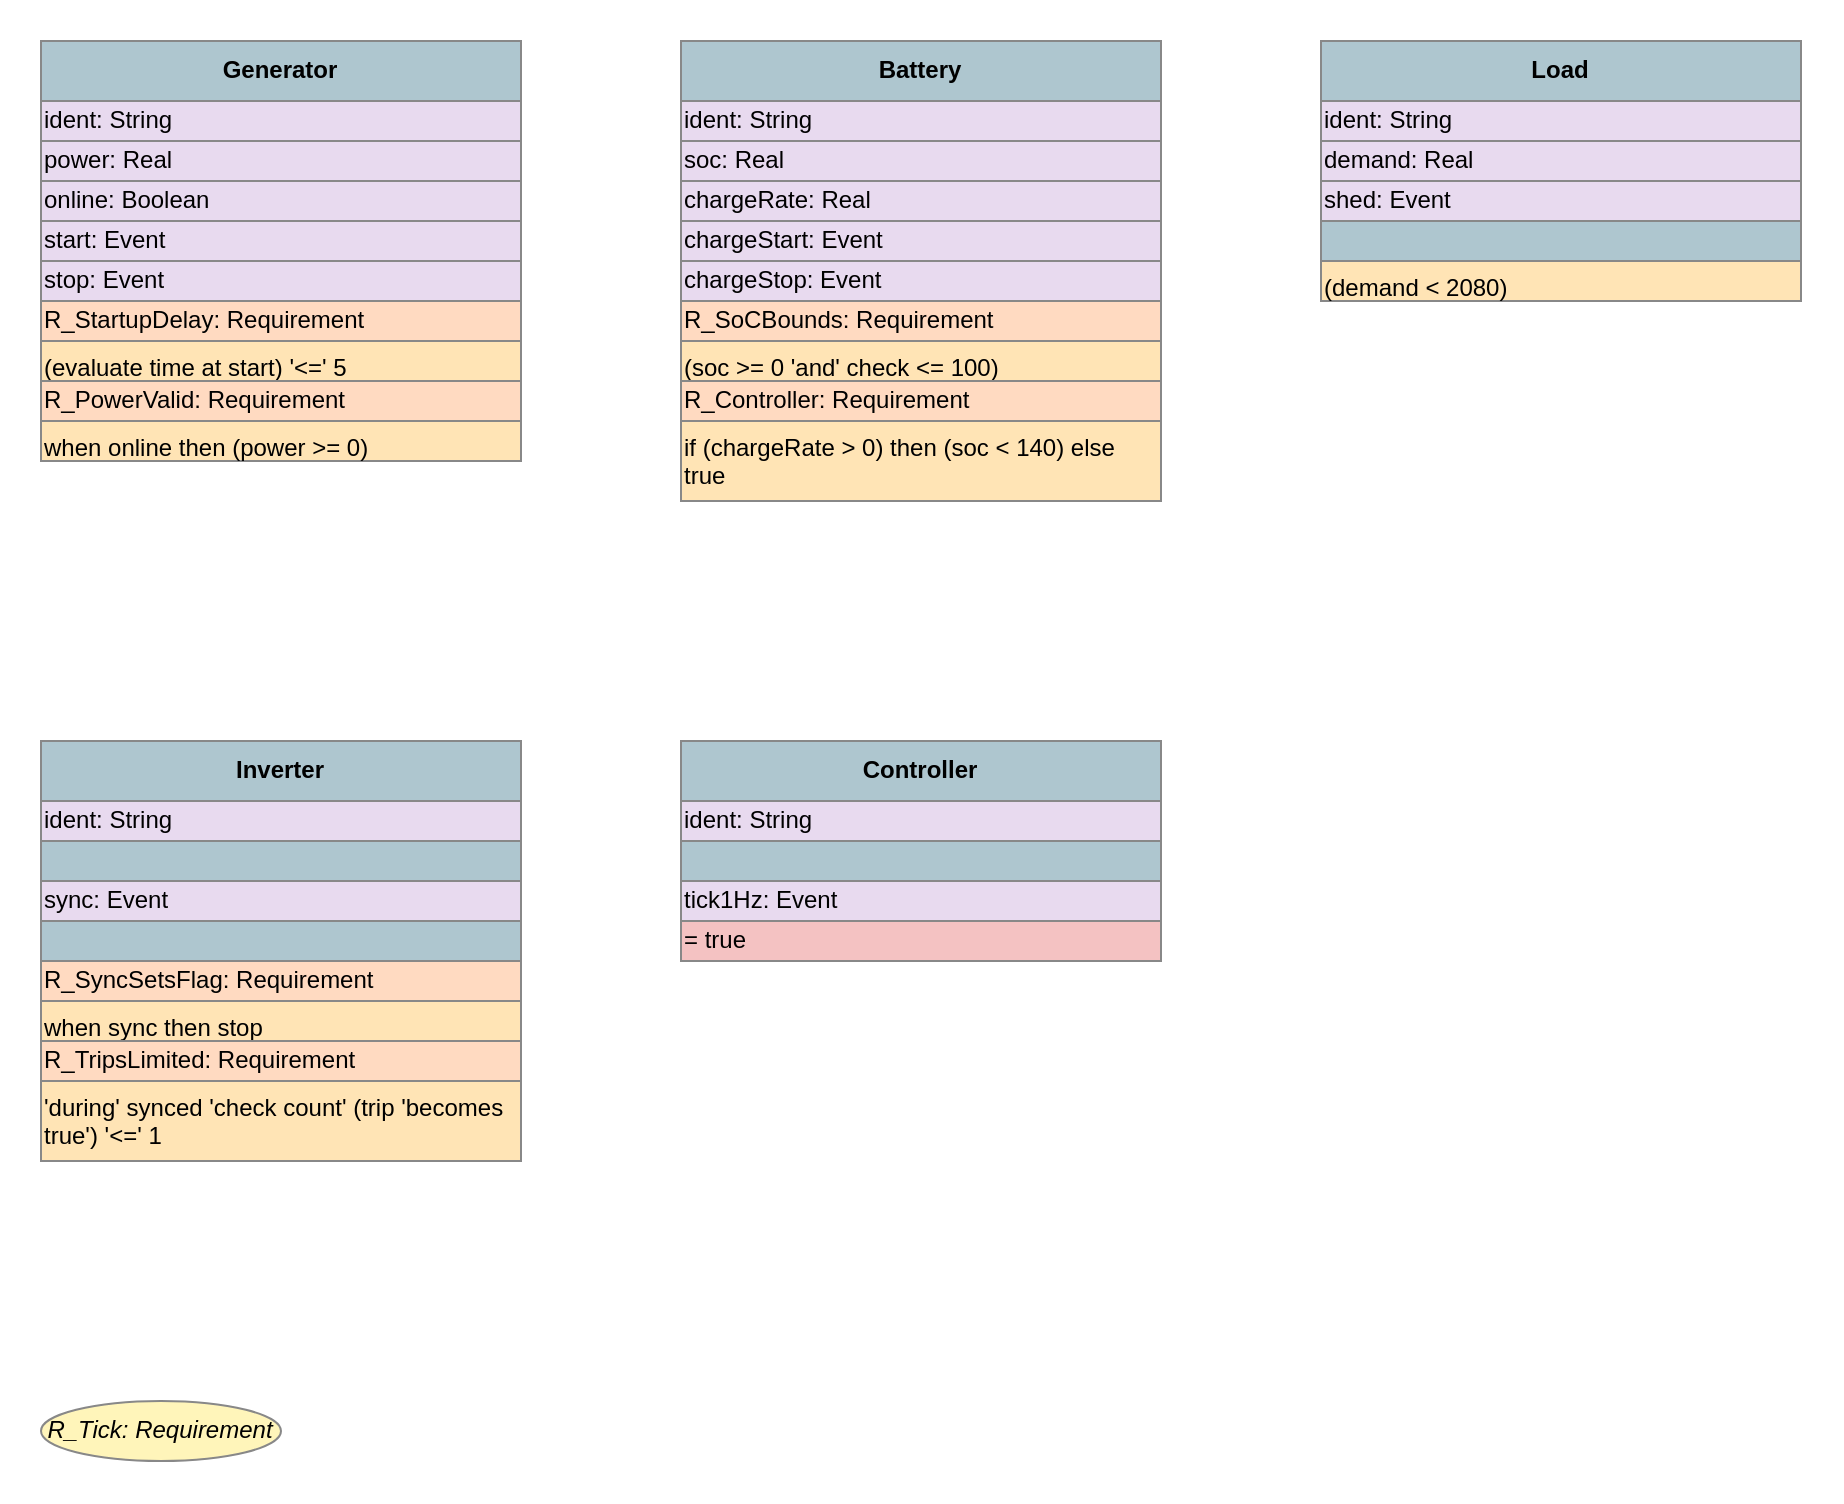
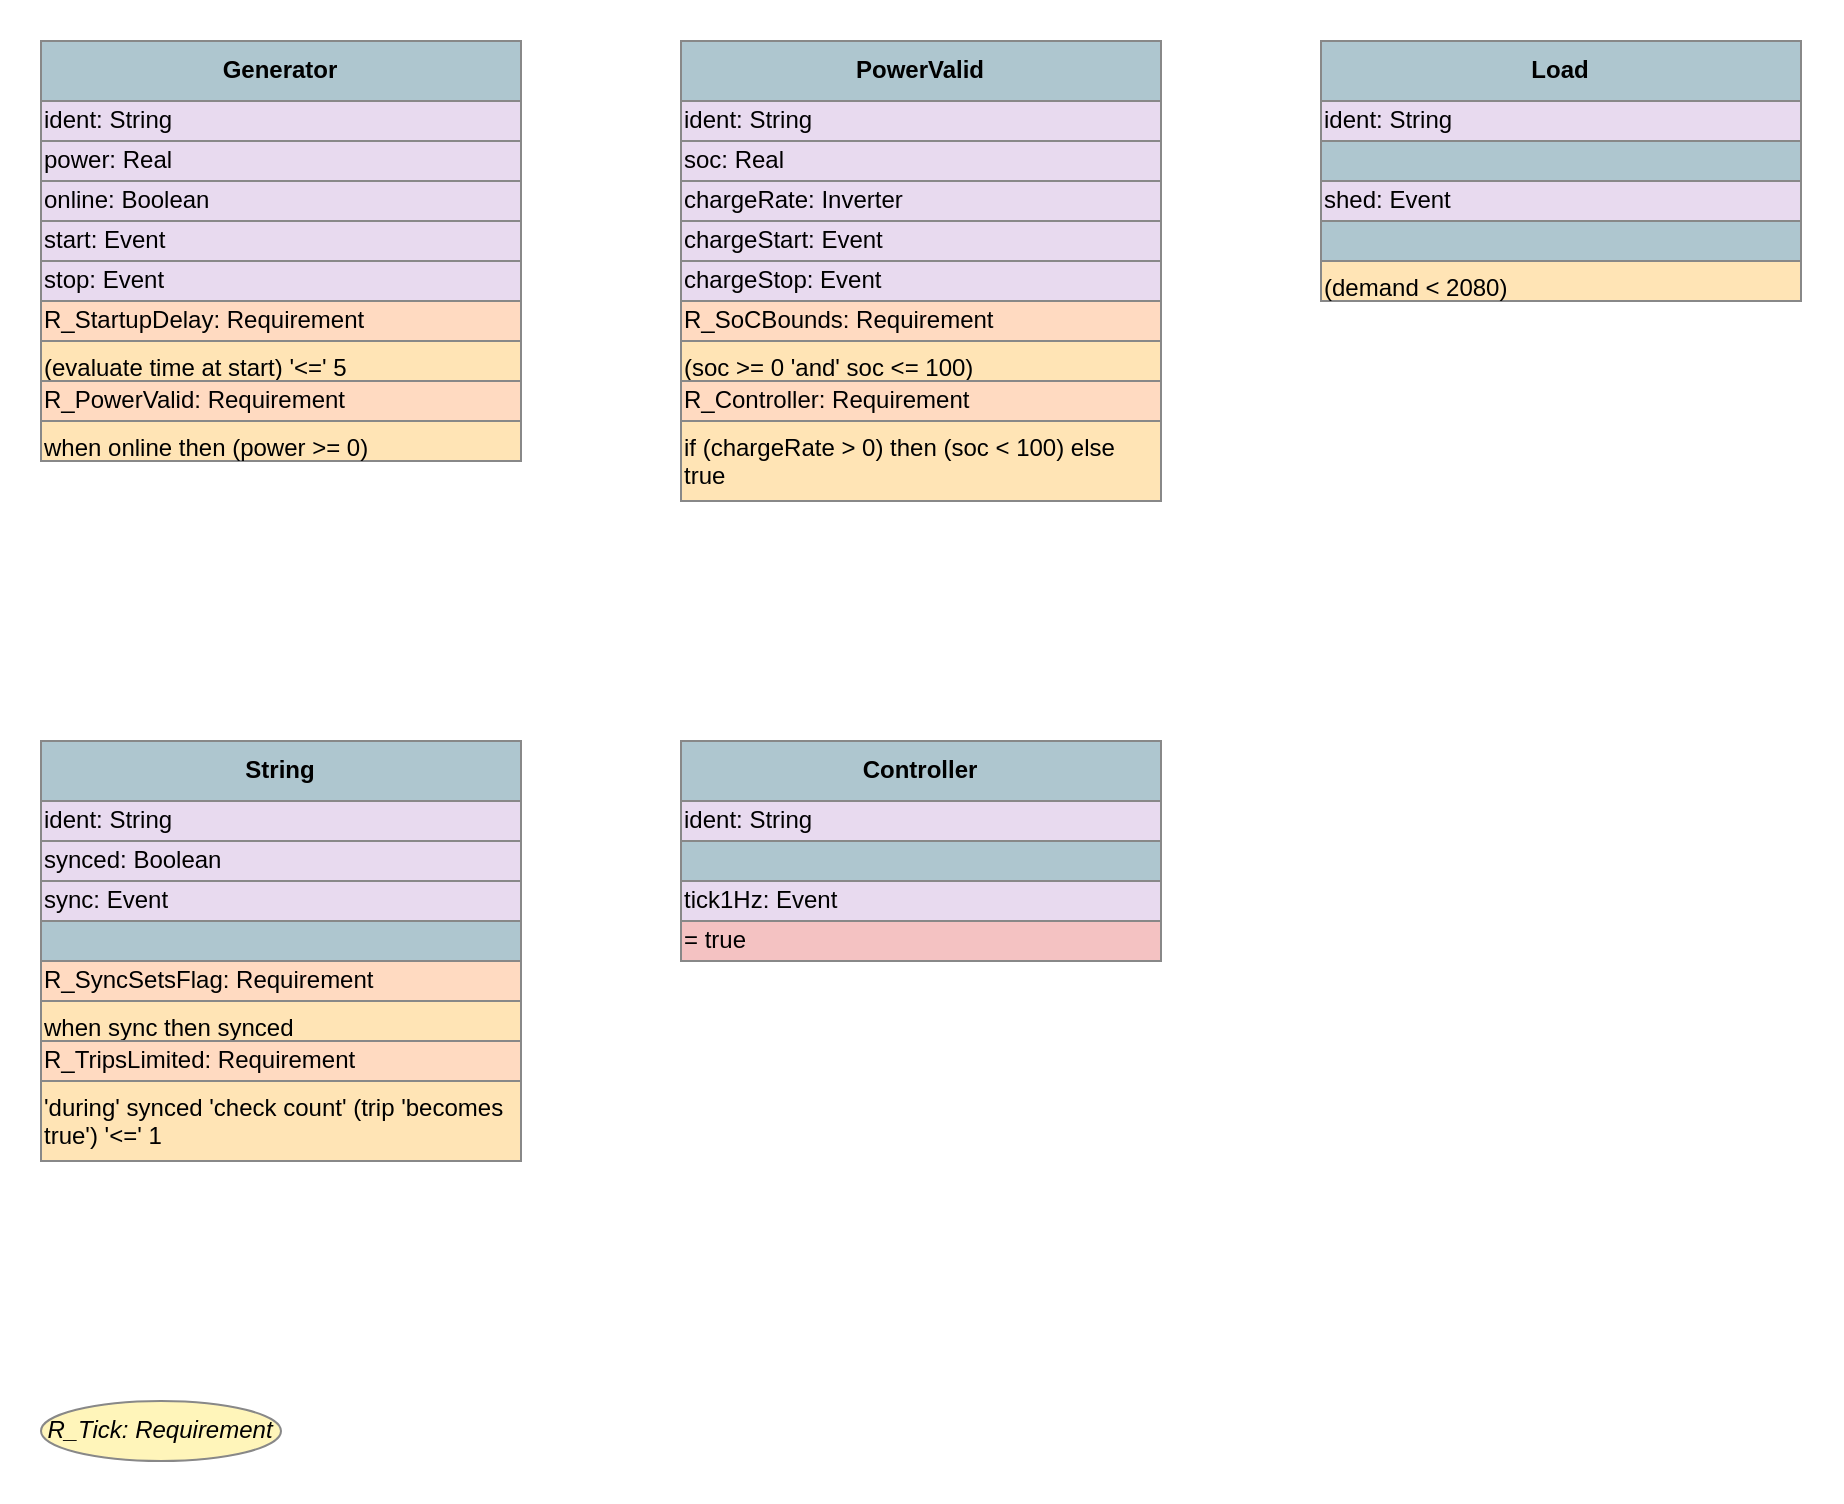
node "Battery": label "Battery" -> "PowerValid"
node "demand: Real": removed
node "chargeRate: Real": label "chargeRate: Real" -> "chargeRate: Inverter"
node "(soc >= 0 'and' check <= 100)": label "(soc >= 0 'and' check <= 100)" -> "(soc >= 0 'and' soc <= 100)"
node "if (chargeRate > 0) then (soc < 140) else true": label "if (chargeRate > 0) then (soc < 140) else true" -> "if (chargeRate > 0) then (soc < 100) else true"
node "Inverter": label "Inverter" -> "String"
node "synced: Boolean": added
node "when sync then stop": label "when sync then stop" -> "when sync then synced"
